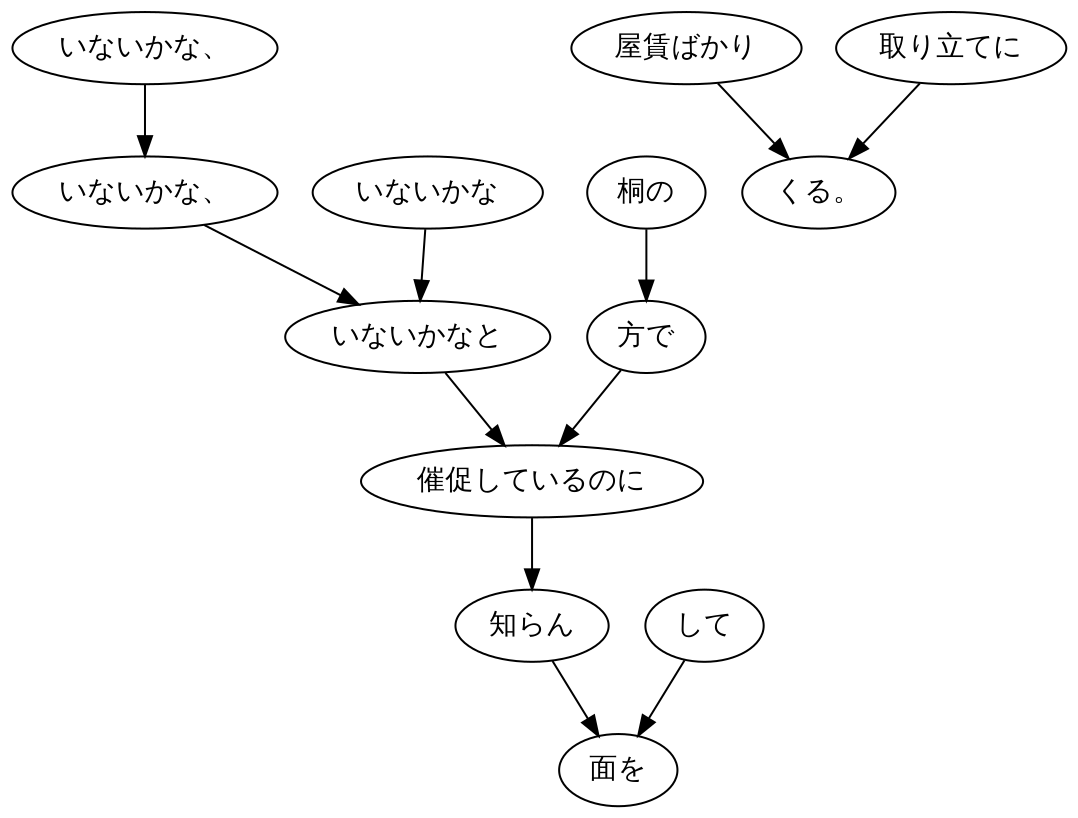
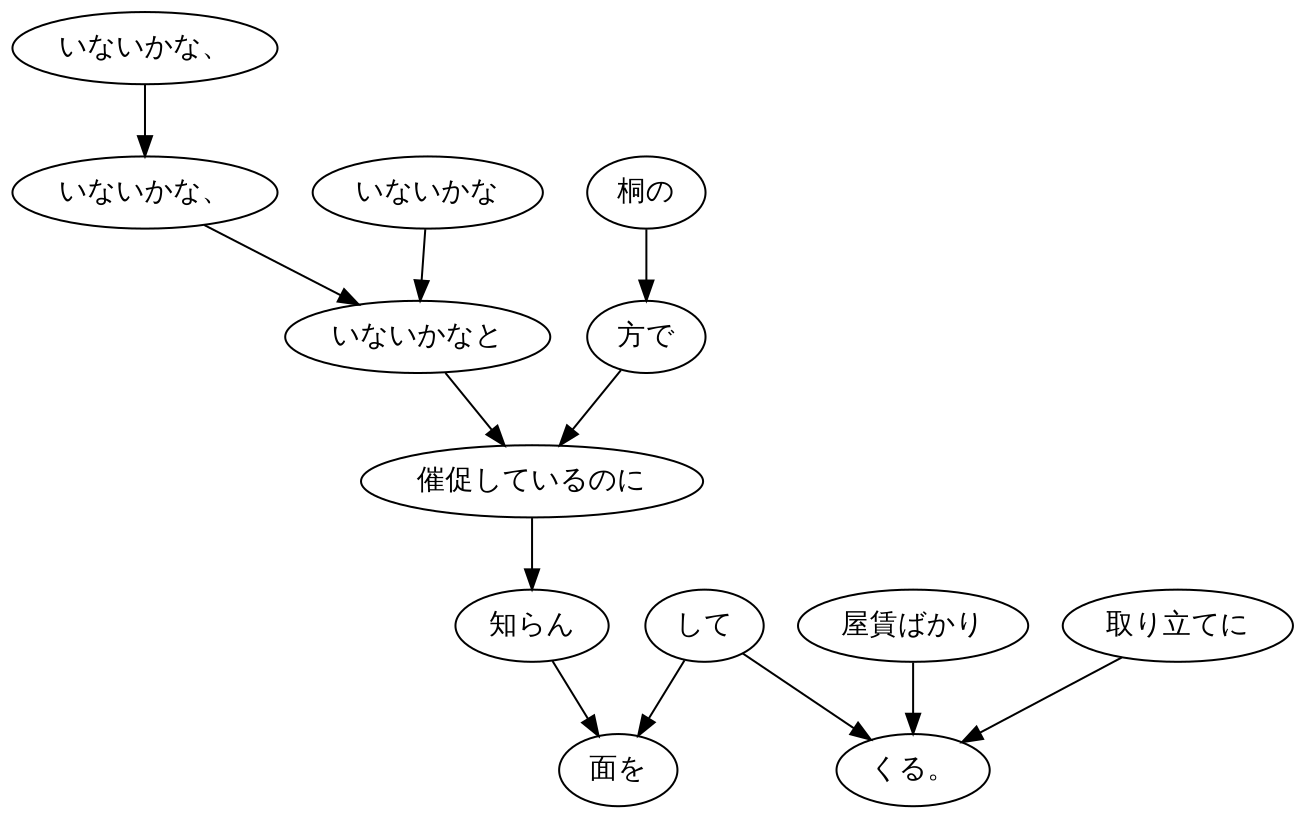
edge "して" -> "くる。": added
